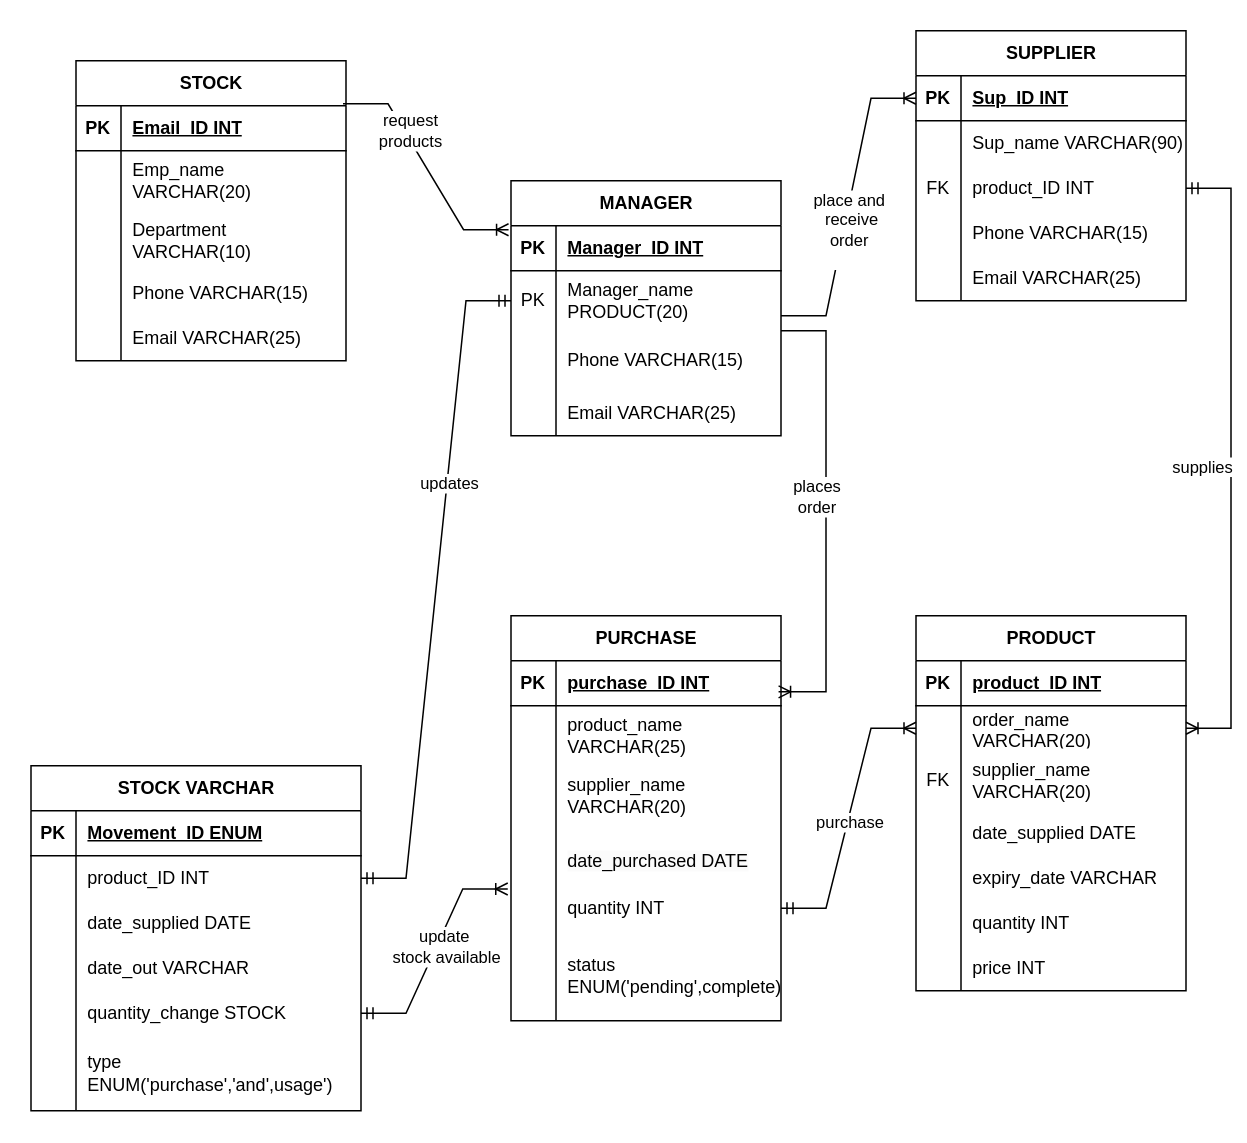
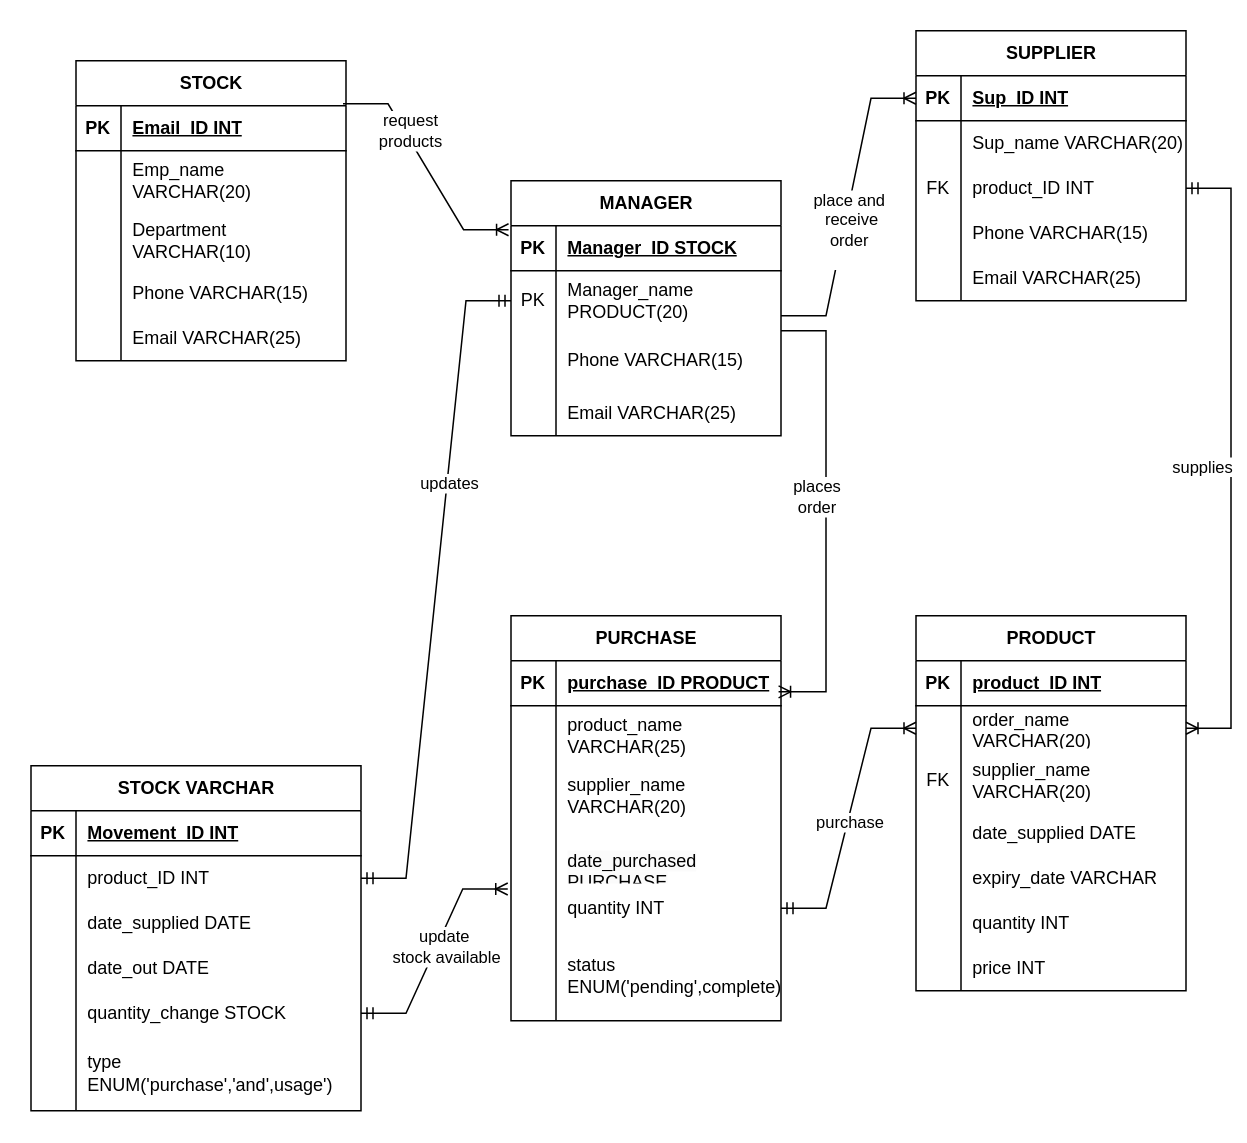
node "Sup_name VARCHAR(90)": label "Sup_name VARCHAR(90)" -> "Sup_name VARCHAR(20)"
node "Manager_ID INT": label "Manager_ID INT" -> "Manager_ID STOCK"
node "purchase_ID INT": label "purchase_ID INT" -> "purchase_ID PRODUCT"
node "Movement_ID ENUM": label "Movement_ID ENUM" -> "Movement_ID INT"
node "date_purchased DATE": label "date_purchased DATE" -> "date_purchased PURCHASE"
node "date_out VARCHAR": label "date_out VARCHAR" -> "date_out DATE"
